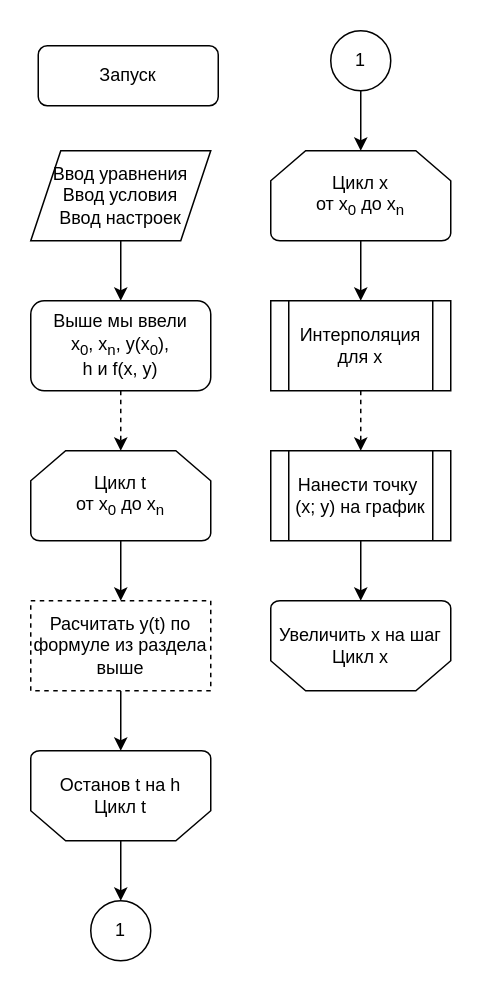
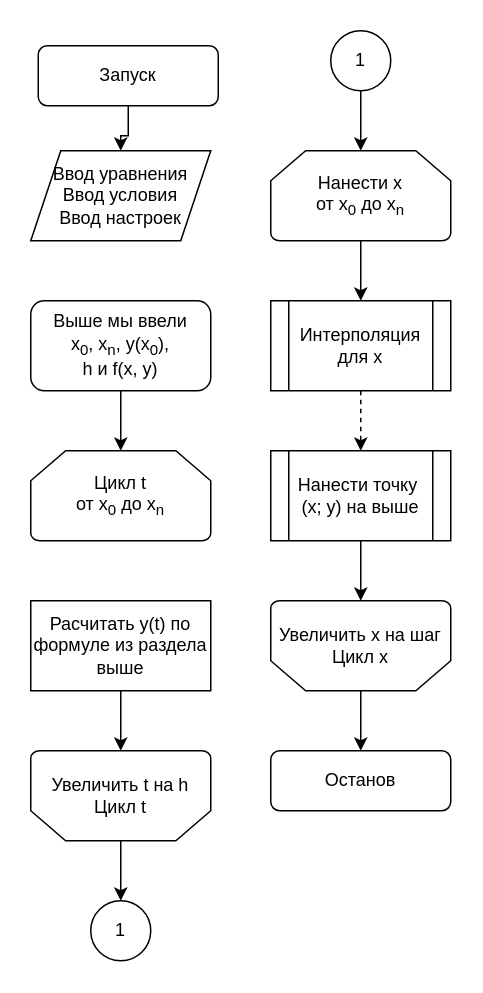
edge "Запуск" -> "Ввод уравнения Ввод условия Ввод настроек": added
node "Цикл x от x0 до xn": label "Цикл x от x0 до xn" -> "Нанести x от x0 до xn"
edge "Ввод уравнения Ввод условия Ввод настроек" -> "Выше мы ввели x0, xn, y(x0), h и f(x, y)": removed
edge "Выше мы ввели x0, xn, y(x0), h и f(x, y)" -> "Цикл t от x0 до xn": style dashed -> solid
node "Нанести точку (x; y) на график": label "Нанести точку (x; y) на график" -> "Нанести точку (x; y) на выше"
edge "Цикл t от x0 до xn" -> "Расчитать y(t) по формуле из раздела выше": removed
node "Расчитать y(t) по формуле из раздела выше": style dashed -> solid
edge "Увеличить x на шаг Цикл x" -> "Останов": added
node "Останов": added
node "Останов t на h Цикл t": label "Останов t на h Цикл t" -> "Увеличить t на h Цикл t"
